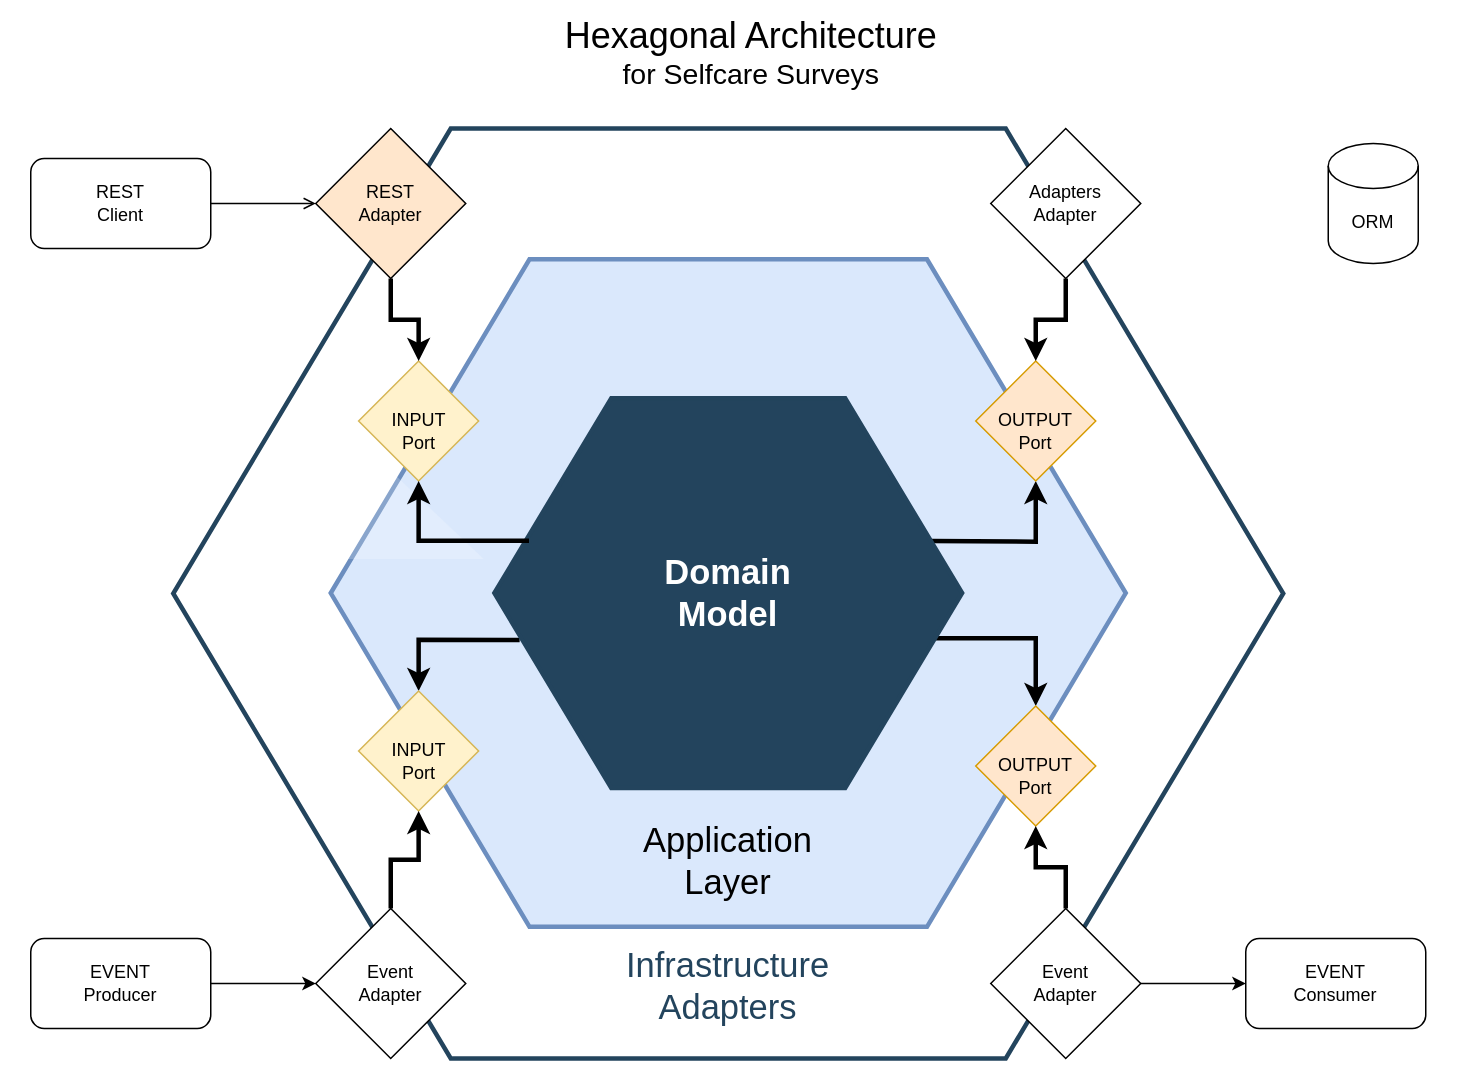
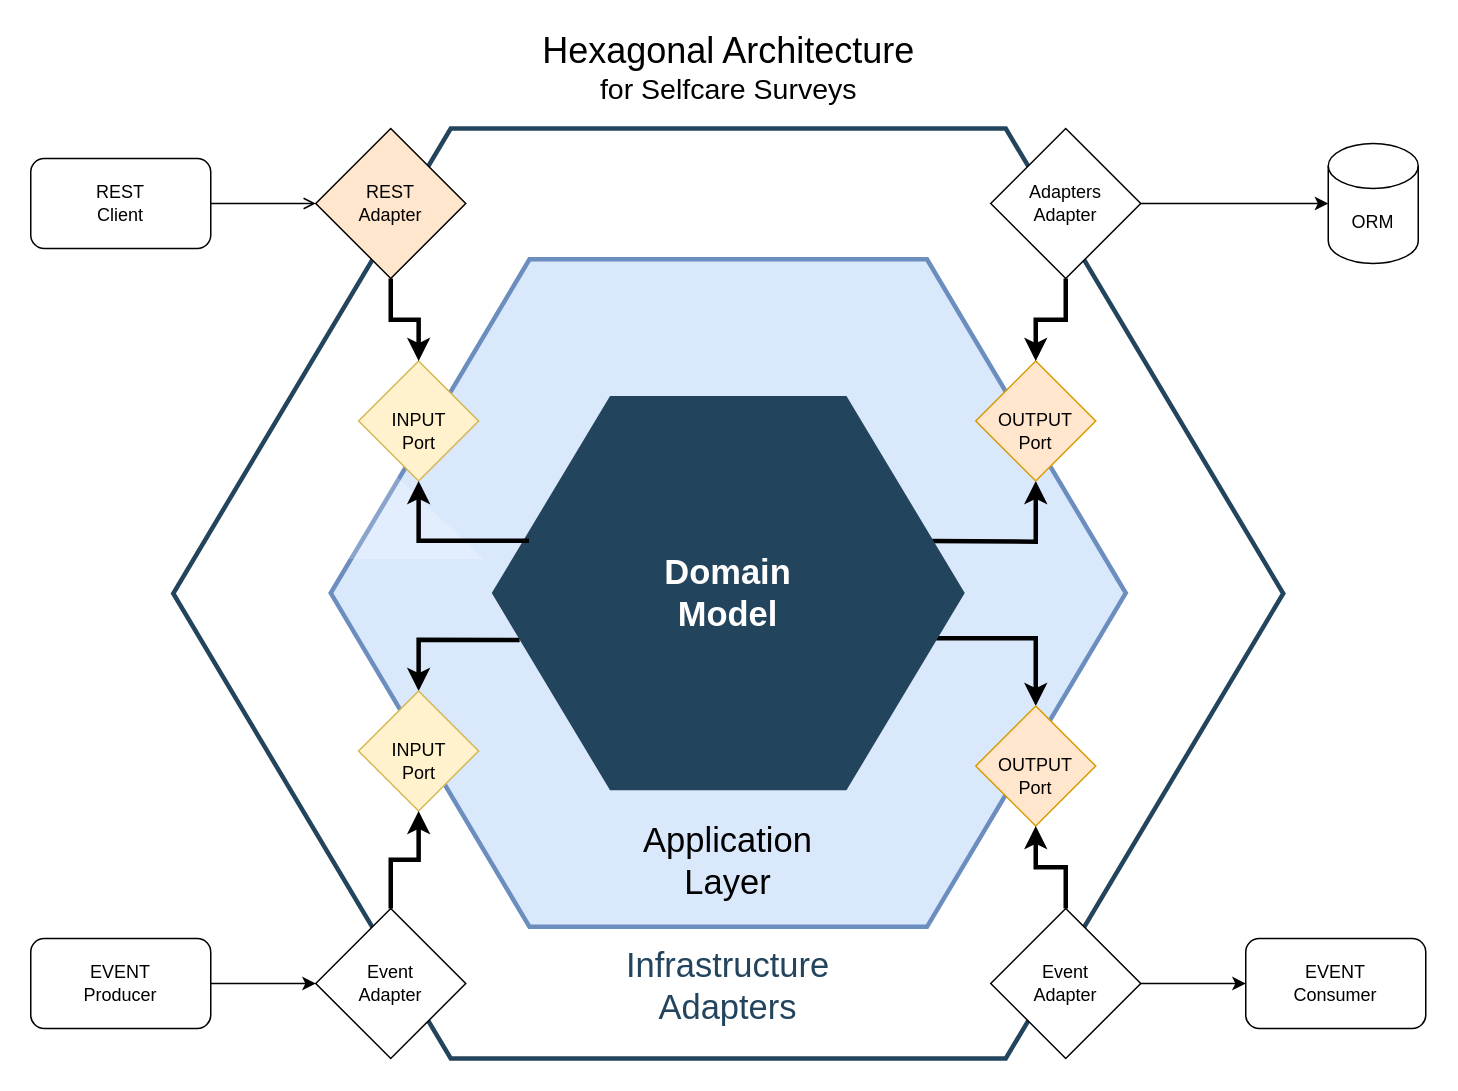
node "Hexagonal Architecture for Selfcare Surveys": moved (751, 53) -> (728, 68)
edge "Adapters Adapter" -> "ORM": added
